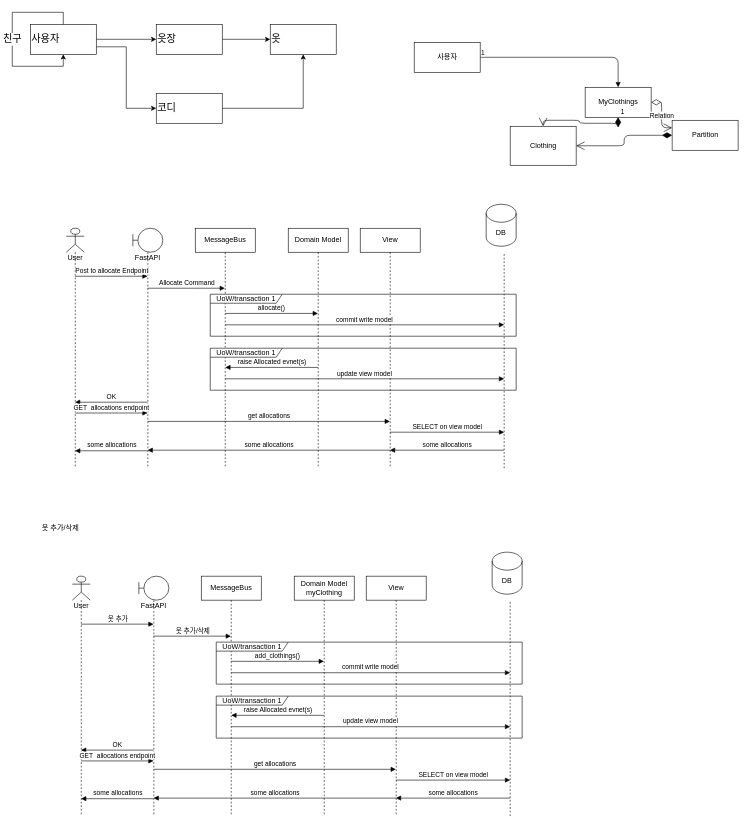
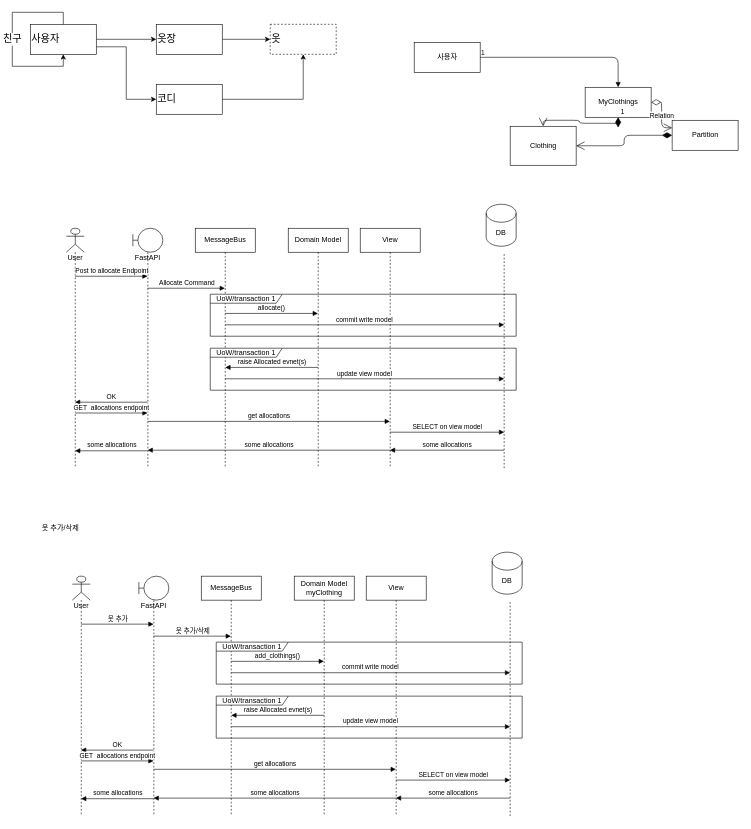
node "옷": style solid -> dashed
node "코디": moved (189, 108) -> (189, 99)
